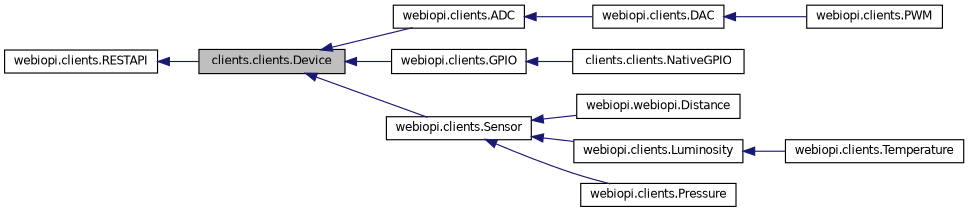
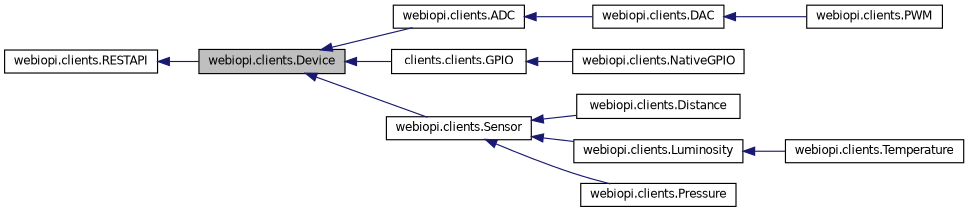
node "clients.clients.Device": label "clients.clients.Device" -> "webiopi.clients.Device"
node "webiopi.clients.GPIO": label "webiopi.clients.GPIO" -> "clients.clients.GPIO"
node "clients.clients.NativeGPIO": label "clients.clients.NativeGPIO" -> "webiopi.clients.NativeGPIO"
node "webiopi.webiopi.Distance": label "webiopi.webiopi.Distance" -> "webiopi.clients.Distance"
